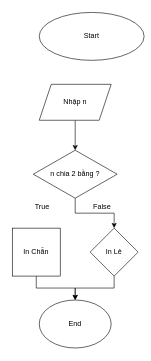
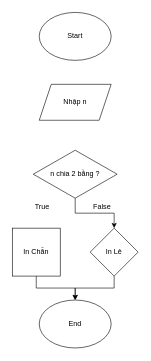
node "Start": size 105x48 -> 72x48
edge "Nhập n" -> "n chia 2 bằng ?": removed
